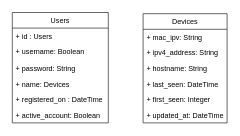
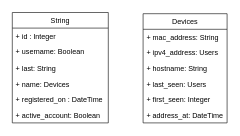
node "Users": label "Users" -> "String"
node "+ id : Users": label "+ id : Users" -> "+ id : Integer"
node "+ mac_ipv: String": label "+ mac_ipv: String" -> "+ mac_address: String"
node "+ ipv4_address: String": label "+ ipv4_address: String" -> "+ ipv4_address: Users"
node "+ password: String": label "+ password: String" -> "+ last: String"
node "+ last_seen: DateTime": label "+ last_seen: DateTime" -> "+ last_seen: Users"
node "+ updated_at: DateTime": label "+ updated_at: DateTime" -> "+ address_at: DateTime"
